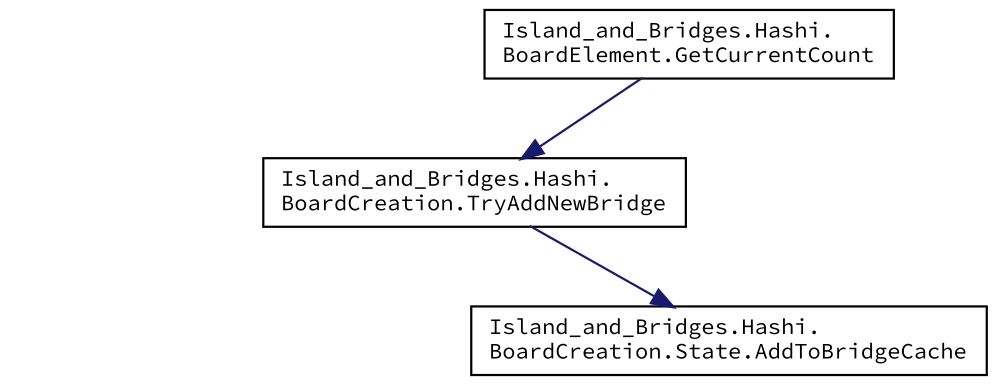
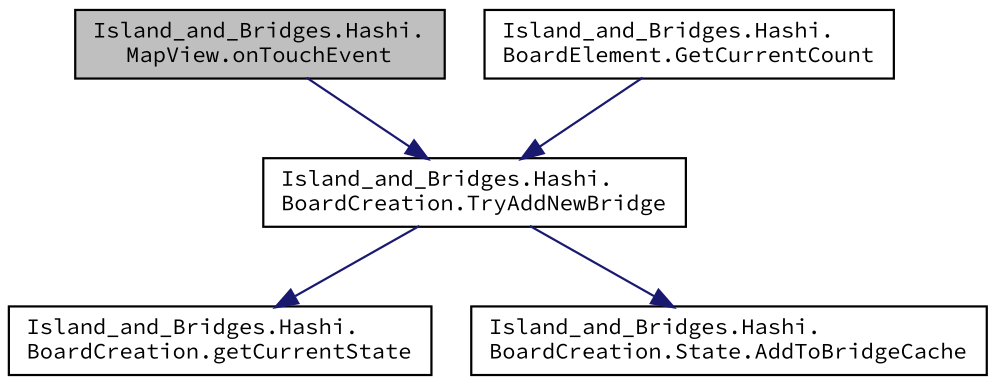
node "Island_and_Bridges.Hashi. MapView.onTouchEvent": added
node "Island_and_Bridges.Hashi. BoardCreation.getCurrentState": added
